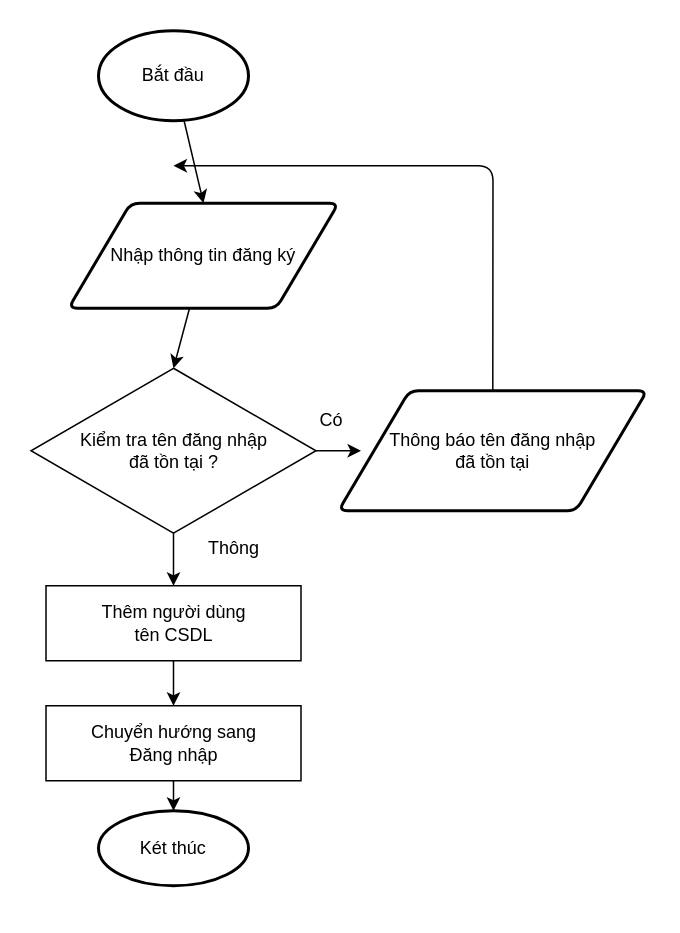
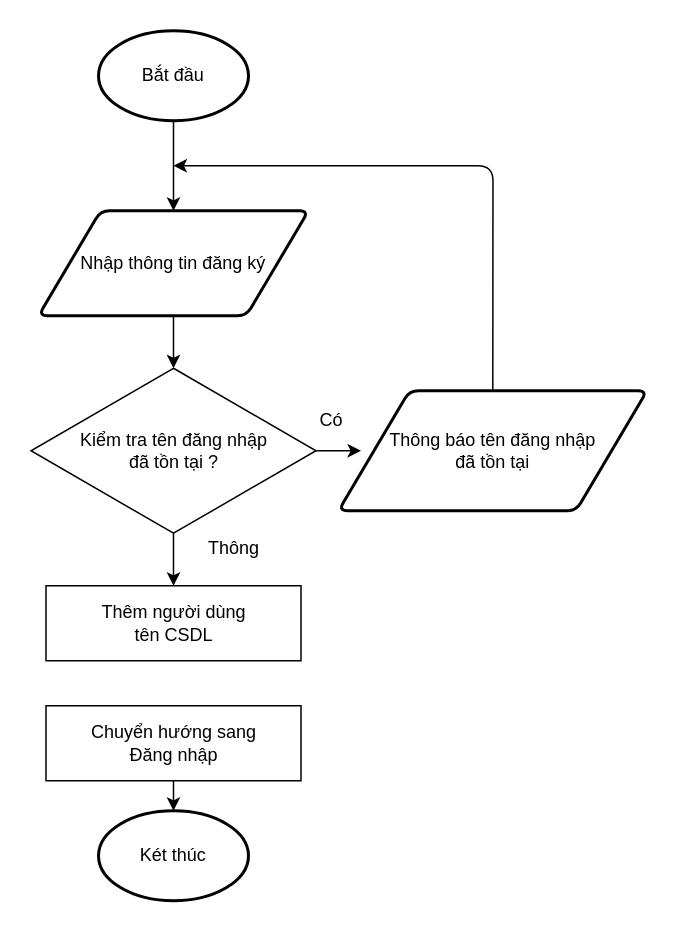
node "Nhập thông tin đăng ký": moved (203, 256) -> (173, 263)
edge "Thêm người dùng tên CSDL" -> "Chuyển hướng sang Đăng nhập": removed
node "Két thúc": size 150x75 -> 150x90
